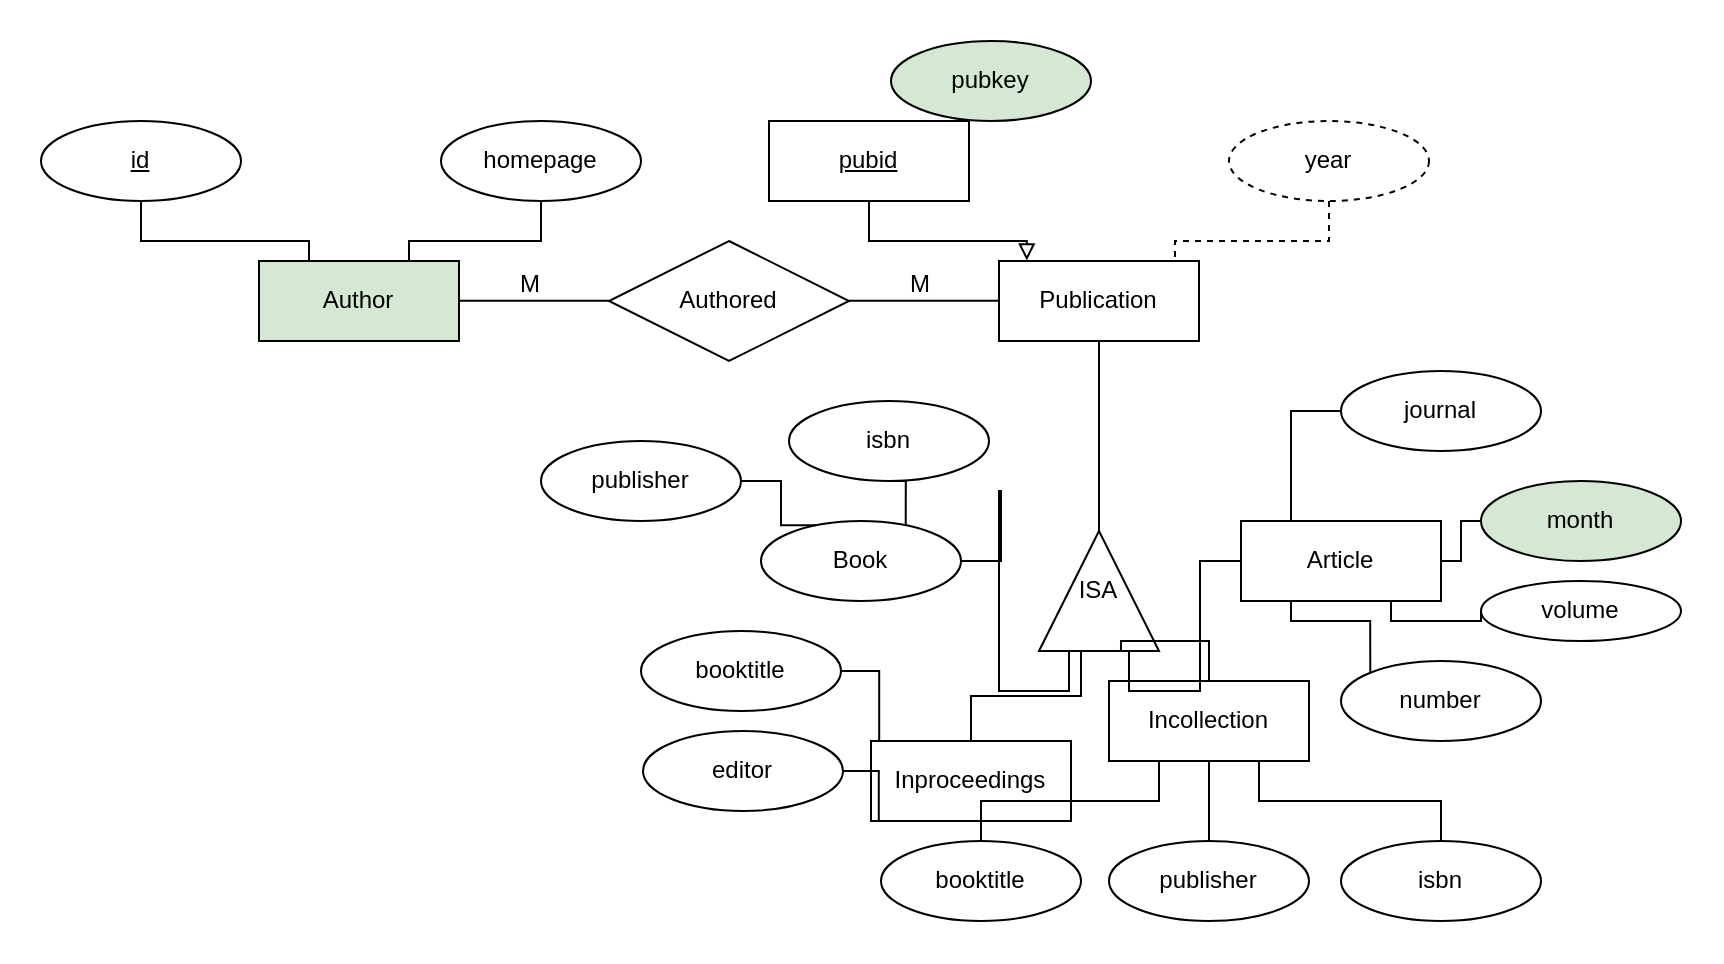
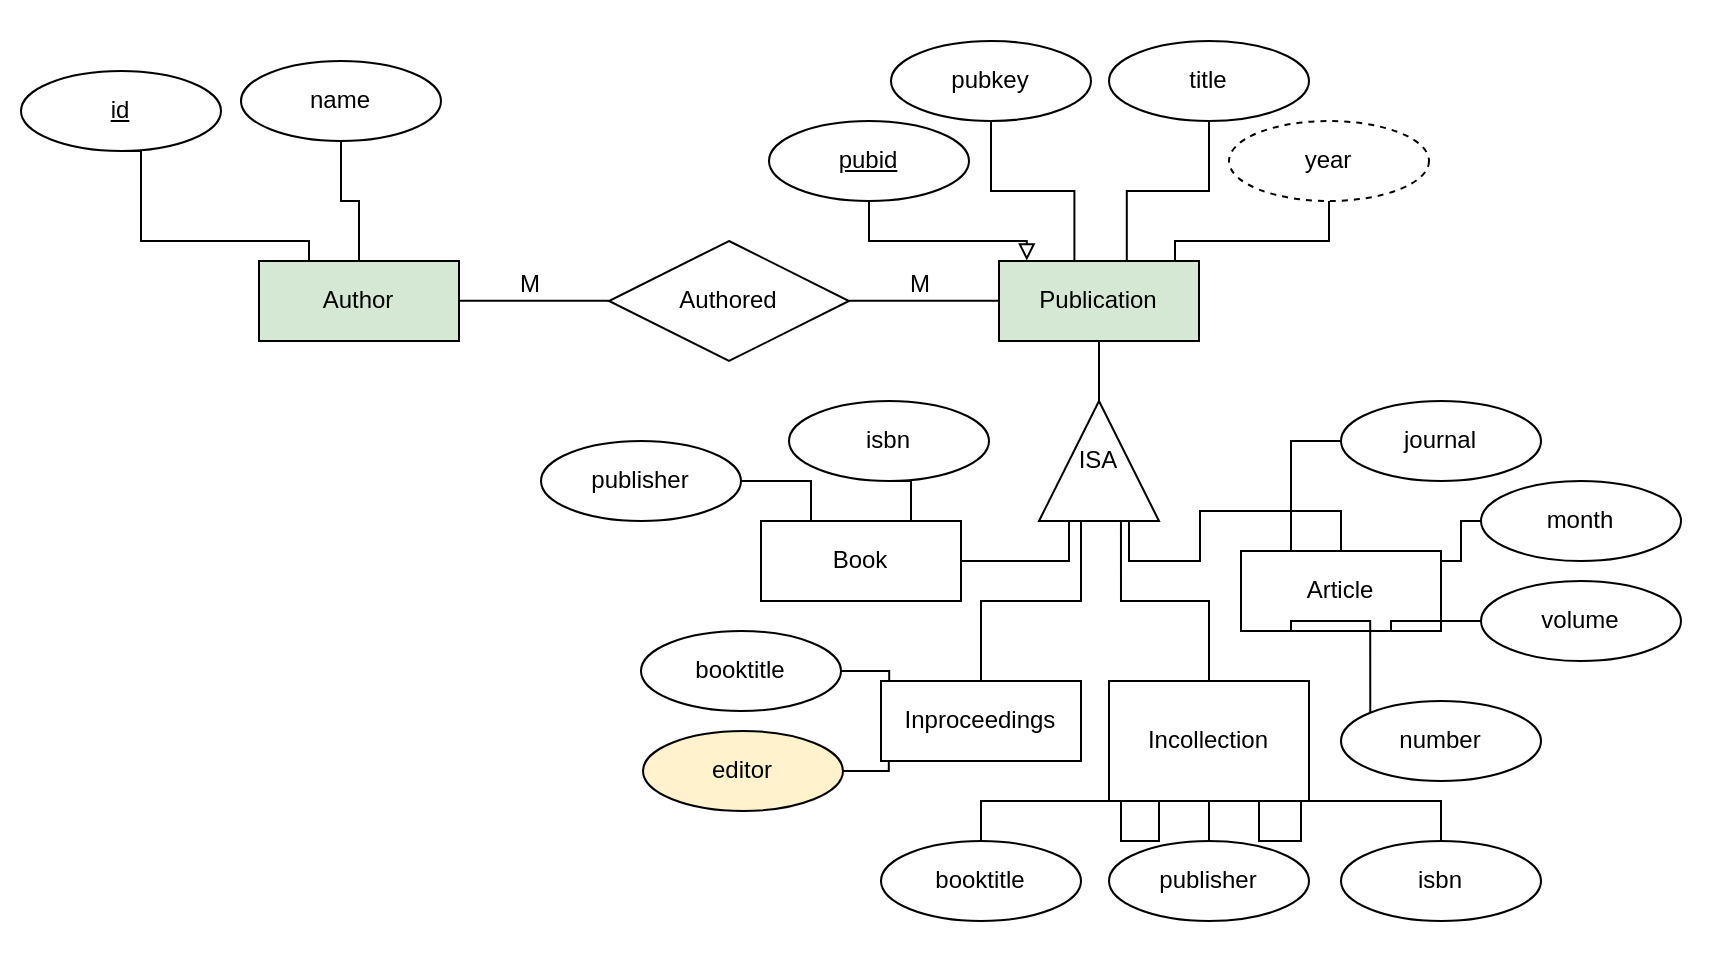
node "pubkey": fillcolor #d5e8d4 -> #ffffff
node "title": added
node "name": added
node "id": moved (141, 161) -> (121, 111)
node "homepage": removed
node "pubid": shape rectangle -> ellipse
edge "pubkey" -- "Publication": added
edge "title" -- "Publication": added
edge "name" -- "Author": added
edge "homepage" -- "Author": removed
edge "year" -- "Publication": style dashed -> solid
node "Publication": fillcolor #ffffff -> #d5e8d4
node "journal": moved (1441, 411) -> (1441, 441)
node "month": fillcolor #d5e8d4 -> #ffffff
node "Book": shape ellipse -> rectangle
node "Article": moved (1341, 561) -> (1341, 591)
node "ISA": moved (1099, 591) -> (1099, 461)
node "volume": size 200x60 -> 200x80
node "number": moved (1441, 701) -> (1441, 741)
node "Incollection": size 200x80 -> 200x120
node "editor": fillcolor #ffffff -> #fff2cc
node "Inproceedings": moved (971, 781) -> (981, 721)
